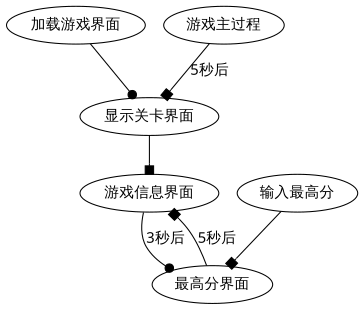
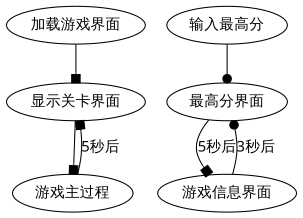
edge "加载游戏界面" -> "显示关卡界面": arrowhead dot -> box
edge "显示关卡界面" -> "游戏信息界面": now "显示关卡界面" -> "游戏主过程"
edge "输入最高分" -> "最高分界面": arrowhead box -> dot
